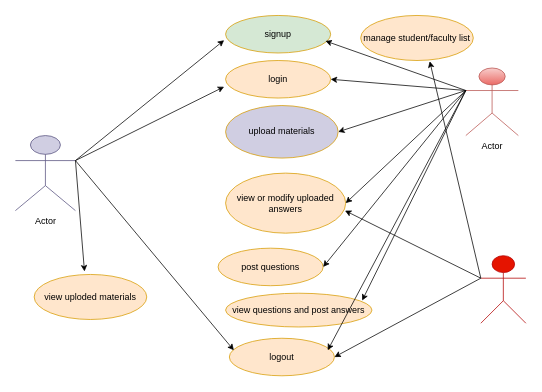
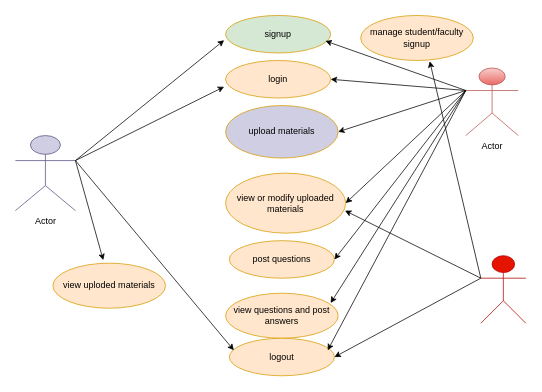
node "manage student/faculty list": label "manage student/faculty list" -> "manage student/faculty signup"
node "view or modify uploaded answers": label "view or modify uploaded answers" -> "view or modify uploaded materials"
node "post questions": moved (270, 267) -> (282, 259)
node "view uploded materials": moved (90, 297) -> (109, 285)
node "view questions and post answers": size 146x34 -> 113x45
